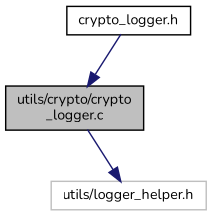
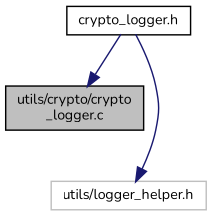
edge "utils/crypto/crypto _logger.c" -> "utils/logger_helper.h": now "crypto_logger.h" -> "utils/logger_helper.h"
